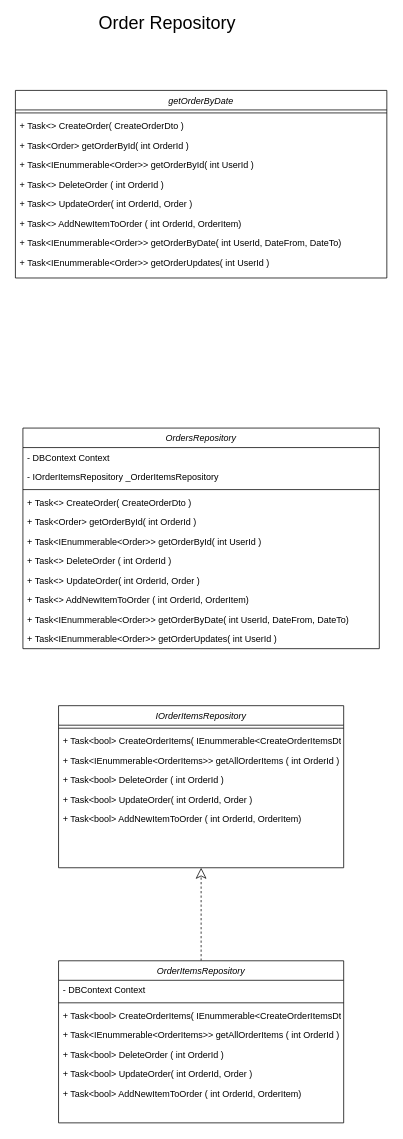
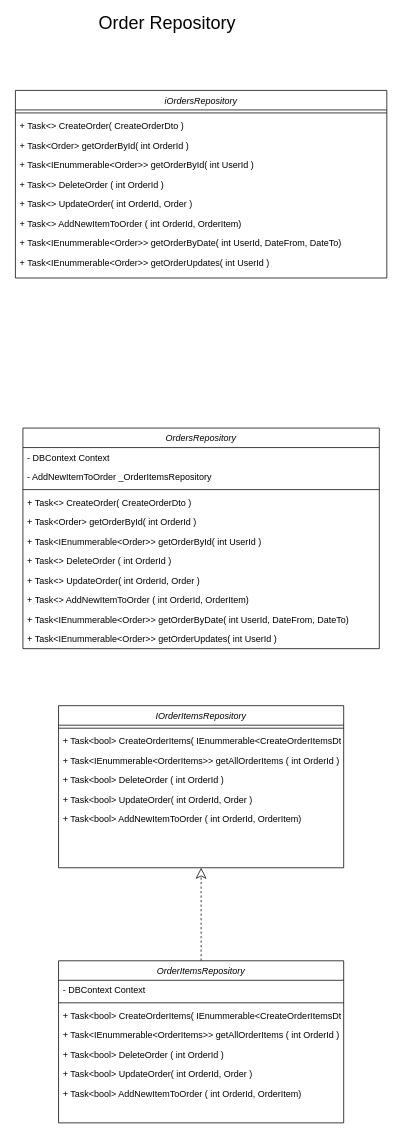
node "getOrderByDate": label "getOrderByDate" -> "iOrdersRepository"
node "- IOrderItemsRepository _OrderItemsRepository": label "- IOrderItemsRepository _OrderItemsRepository" -> "- AddNewItemToOrder _OrderItemsRepository"
